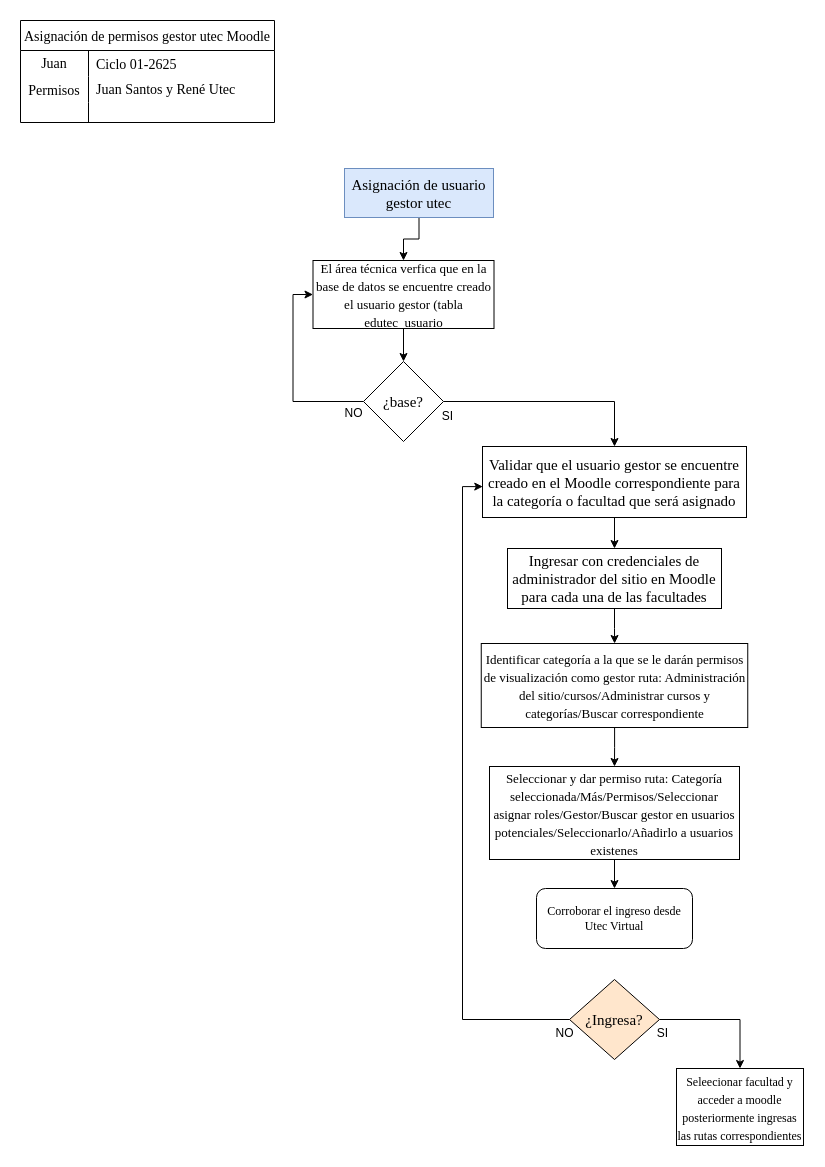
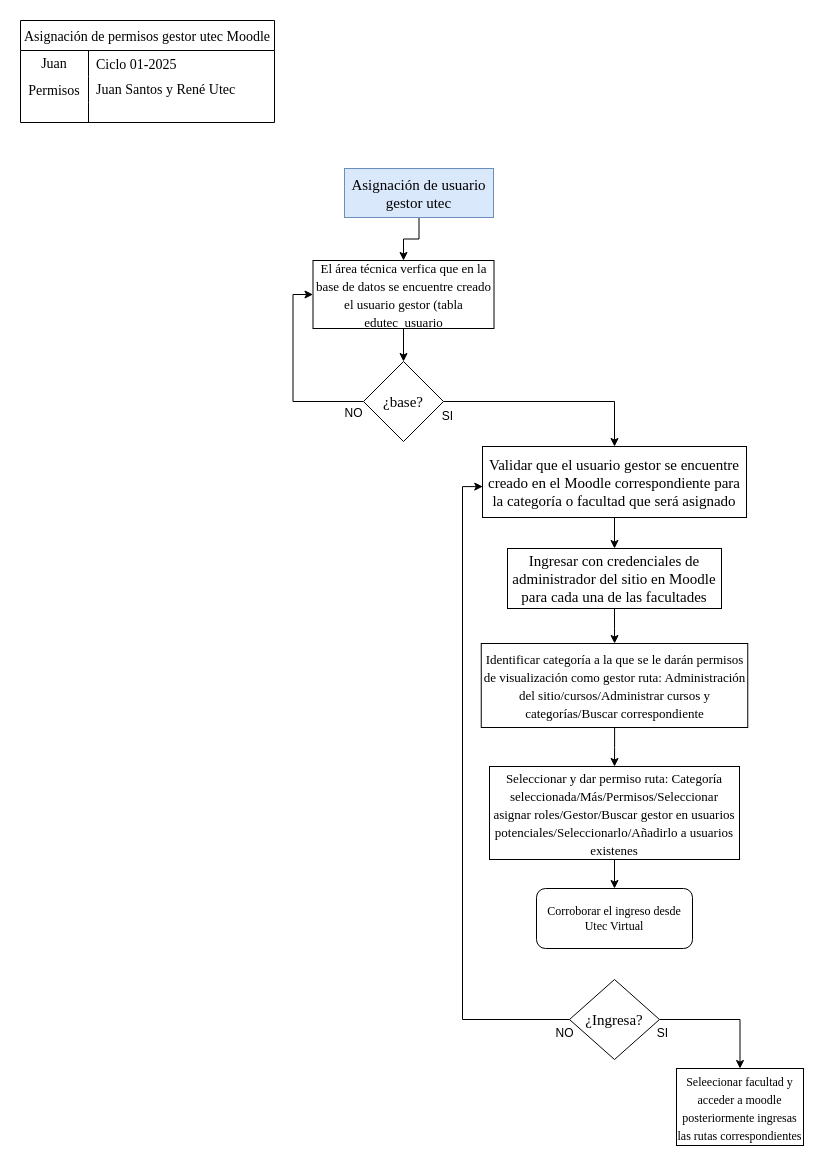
node "Ciclo 01-2625": label "Ciclo 01-2625" -> "Ciclo 01-2025"
node "¿Ingresa?": fillcolor #ffe6cc -> #ffffff
